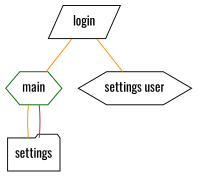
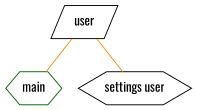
node "login": label "login" -> "user"
node "settings": removed
